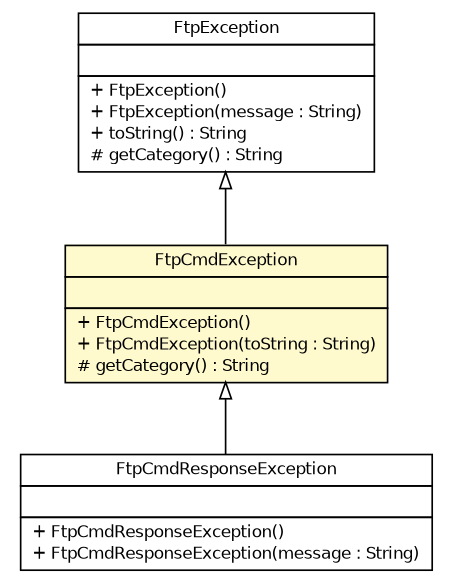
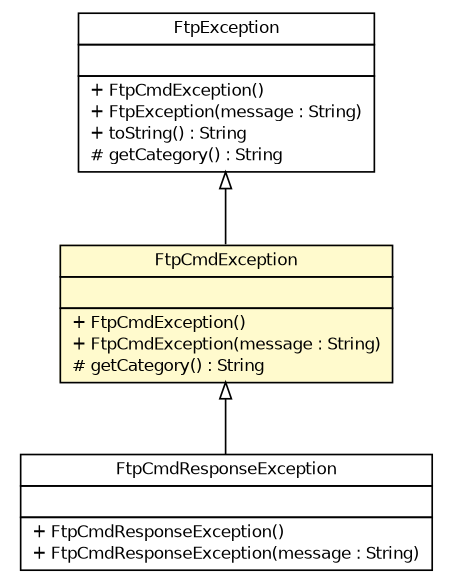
node "FtpException": text "+ FtpException()" -> "+ FtpCmdException()"
node "FtpCmdException": text "+ FtpCmdException(toString : String)" -> "+ FtpCmdException(message : String)"
